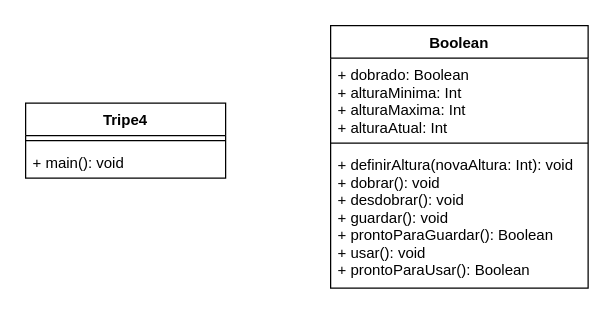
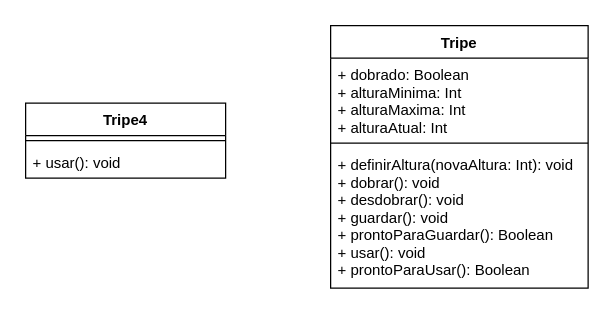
node "Boolean": label "Boolean" -> "Tripe"
node "+ main(): void": label "+ main(): void" -> "+ usar(): void"
